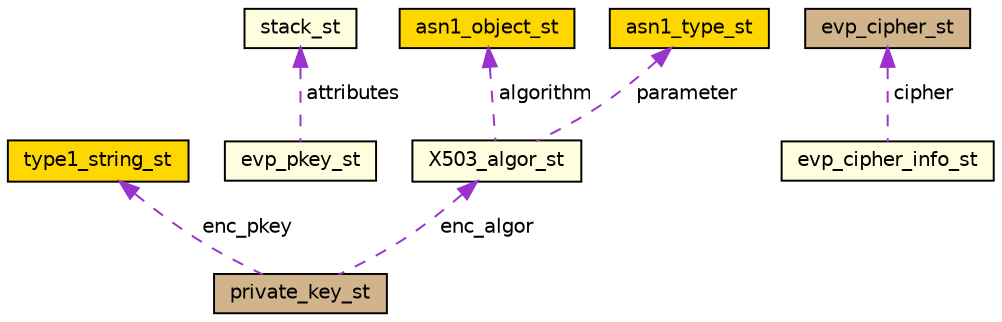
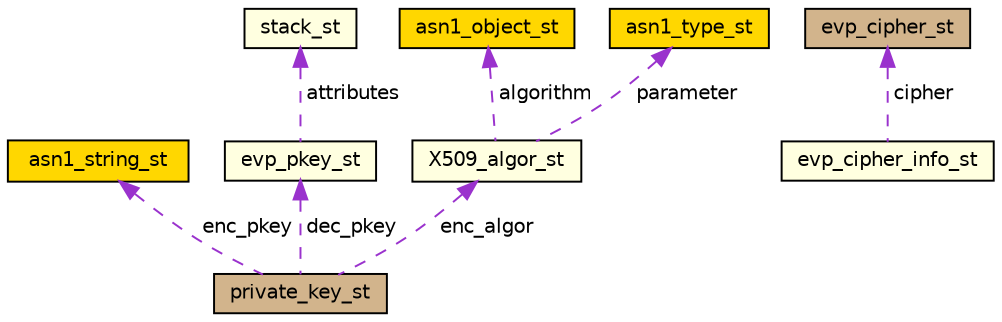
node "type1_string_st": label "type1_string_st" -> "asn1_string_st"
node "X503_algor_st": label "X503_algor_st" -> "X509_algor_st"
edge "private_key_st" -> "evp_pkey_st": added, label "dec_pkey"
